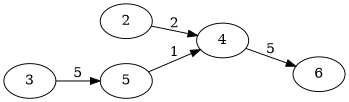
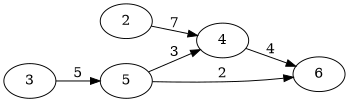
edge "2" -> "4": label "2" -> "7"
edge "4" -> "6": label "5" -> "4"
edge "5" -> "4": label "1" -> "3"
edge "5" -> "6": added, label "2"
